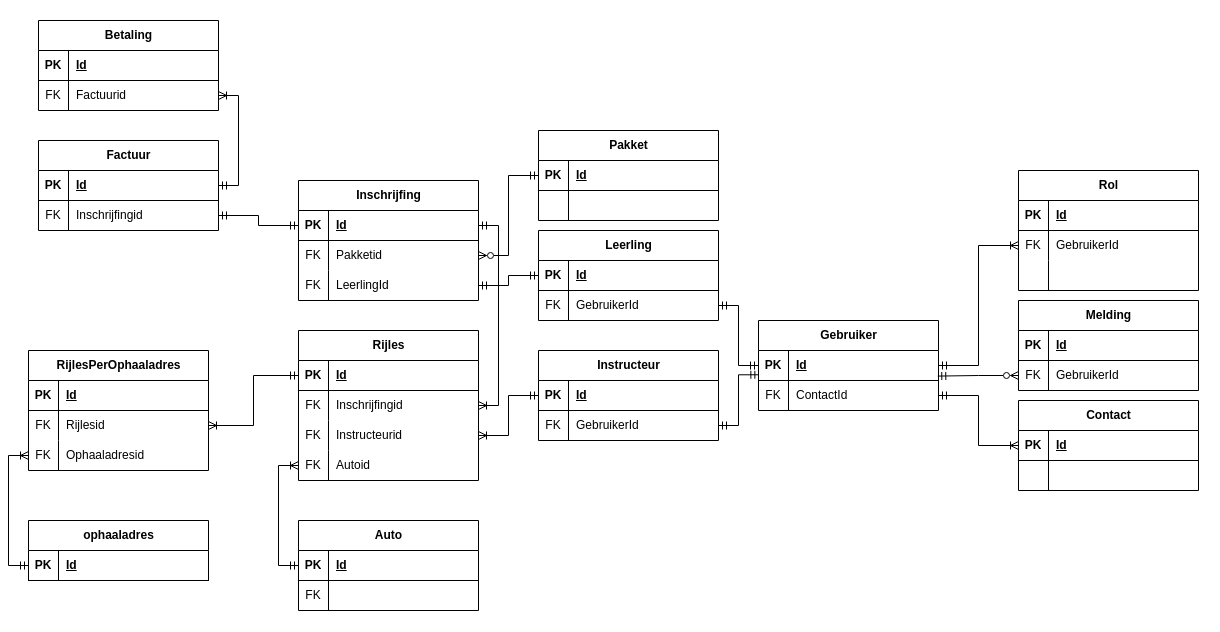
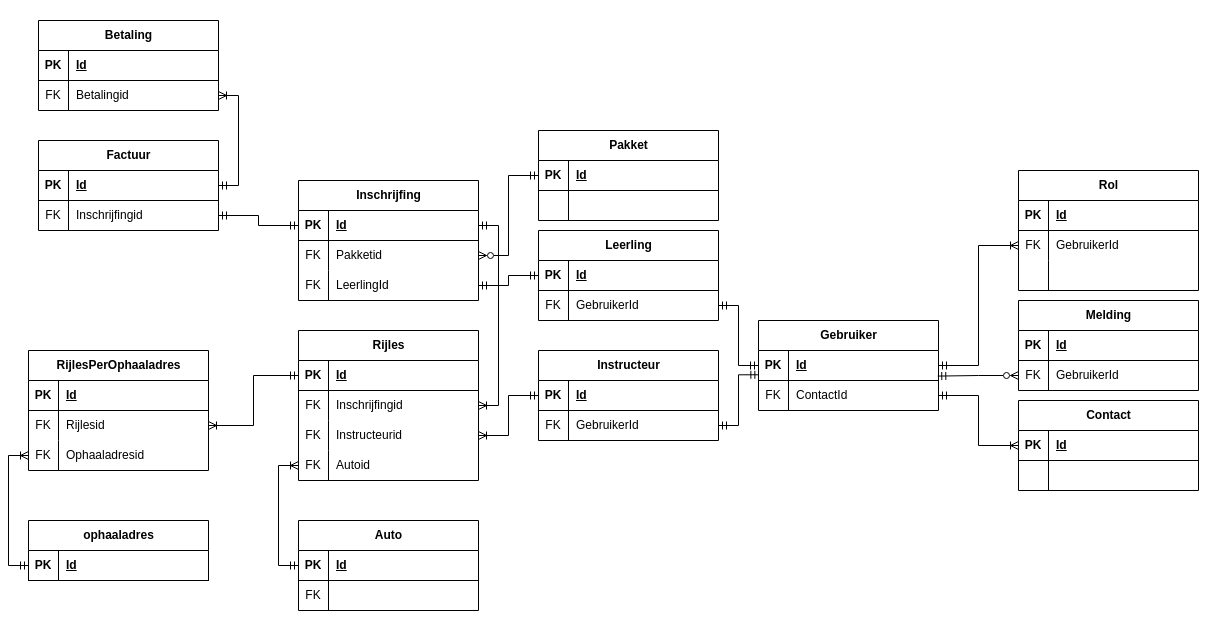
node "Factuurid": label "Factuurid" -> "Betalingid"
